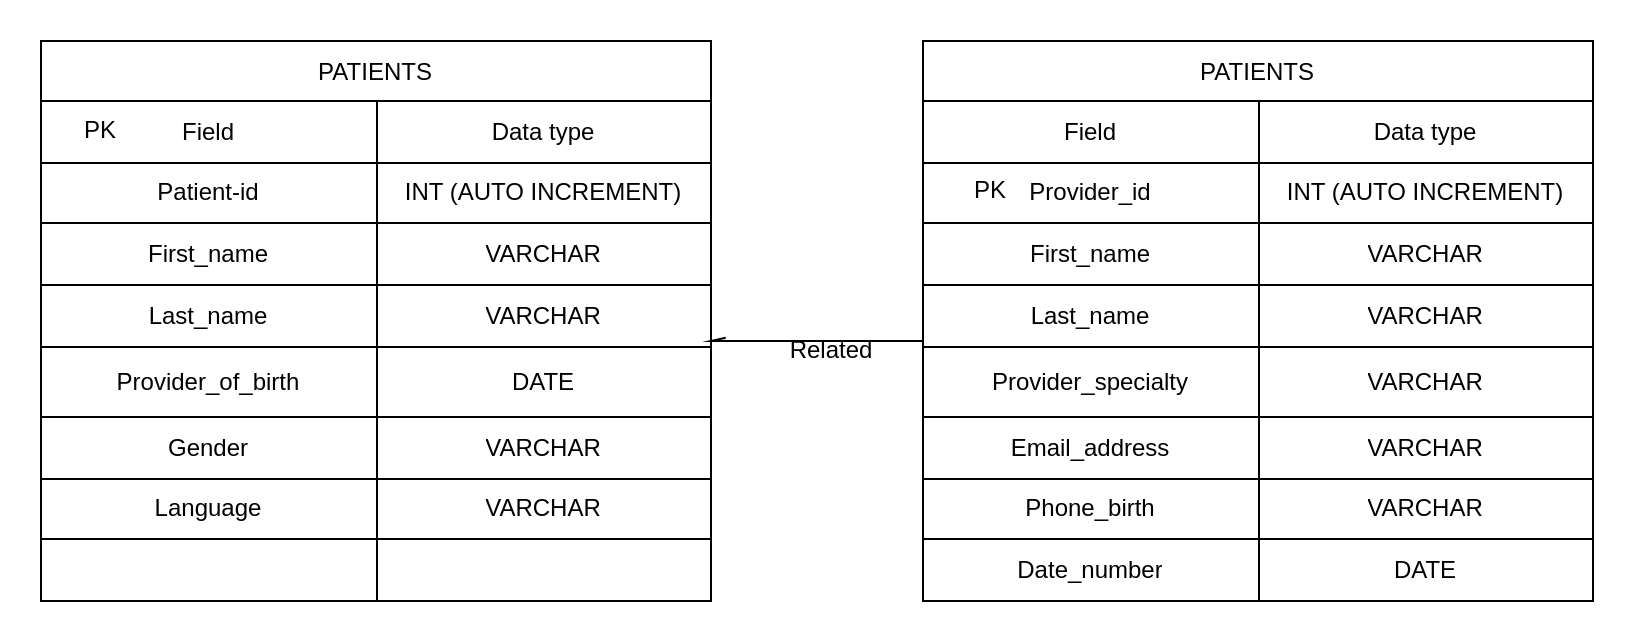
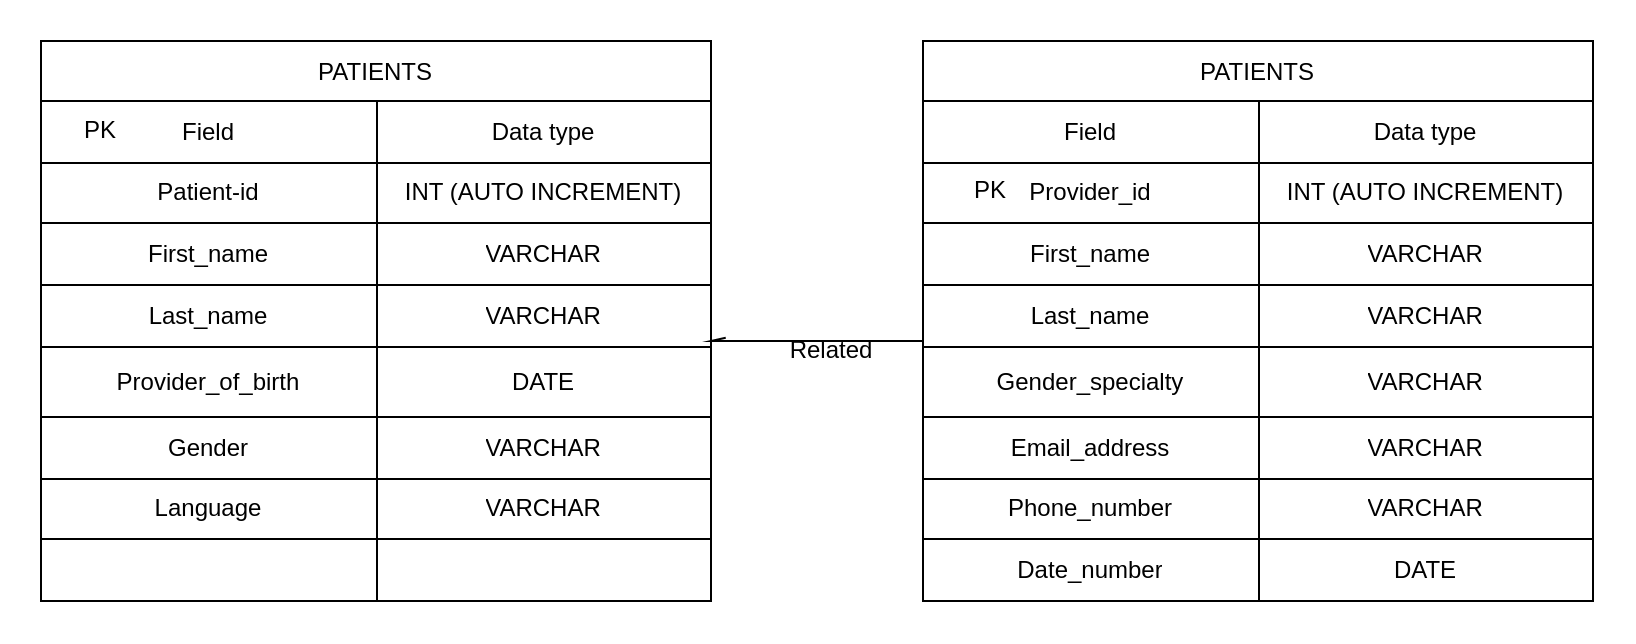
node "Provider_specialty": label "Provider_specialty" -> "Gender_specialty"
node "Phone_birth": label "Phone_birth" -> "Phone_number"
